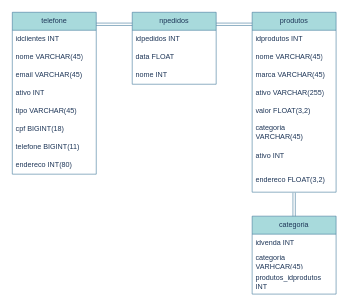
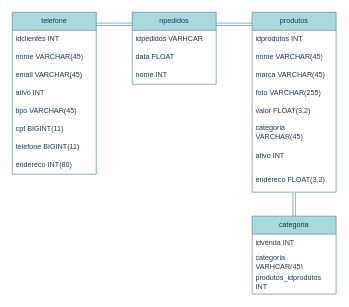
node "idpedidos INT": label "idpedidos INT" -> "idpedidos VARHCAR"
node "ativo VARCHAR(255)": label "ativo VARCHAR(255)" -> "foto VARCHAR(255)"
node "cpf BIGINT(18)": label "cpf BIGINT(18)" -> "cpf BIGINT(11)"
